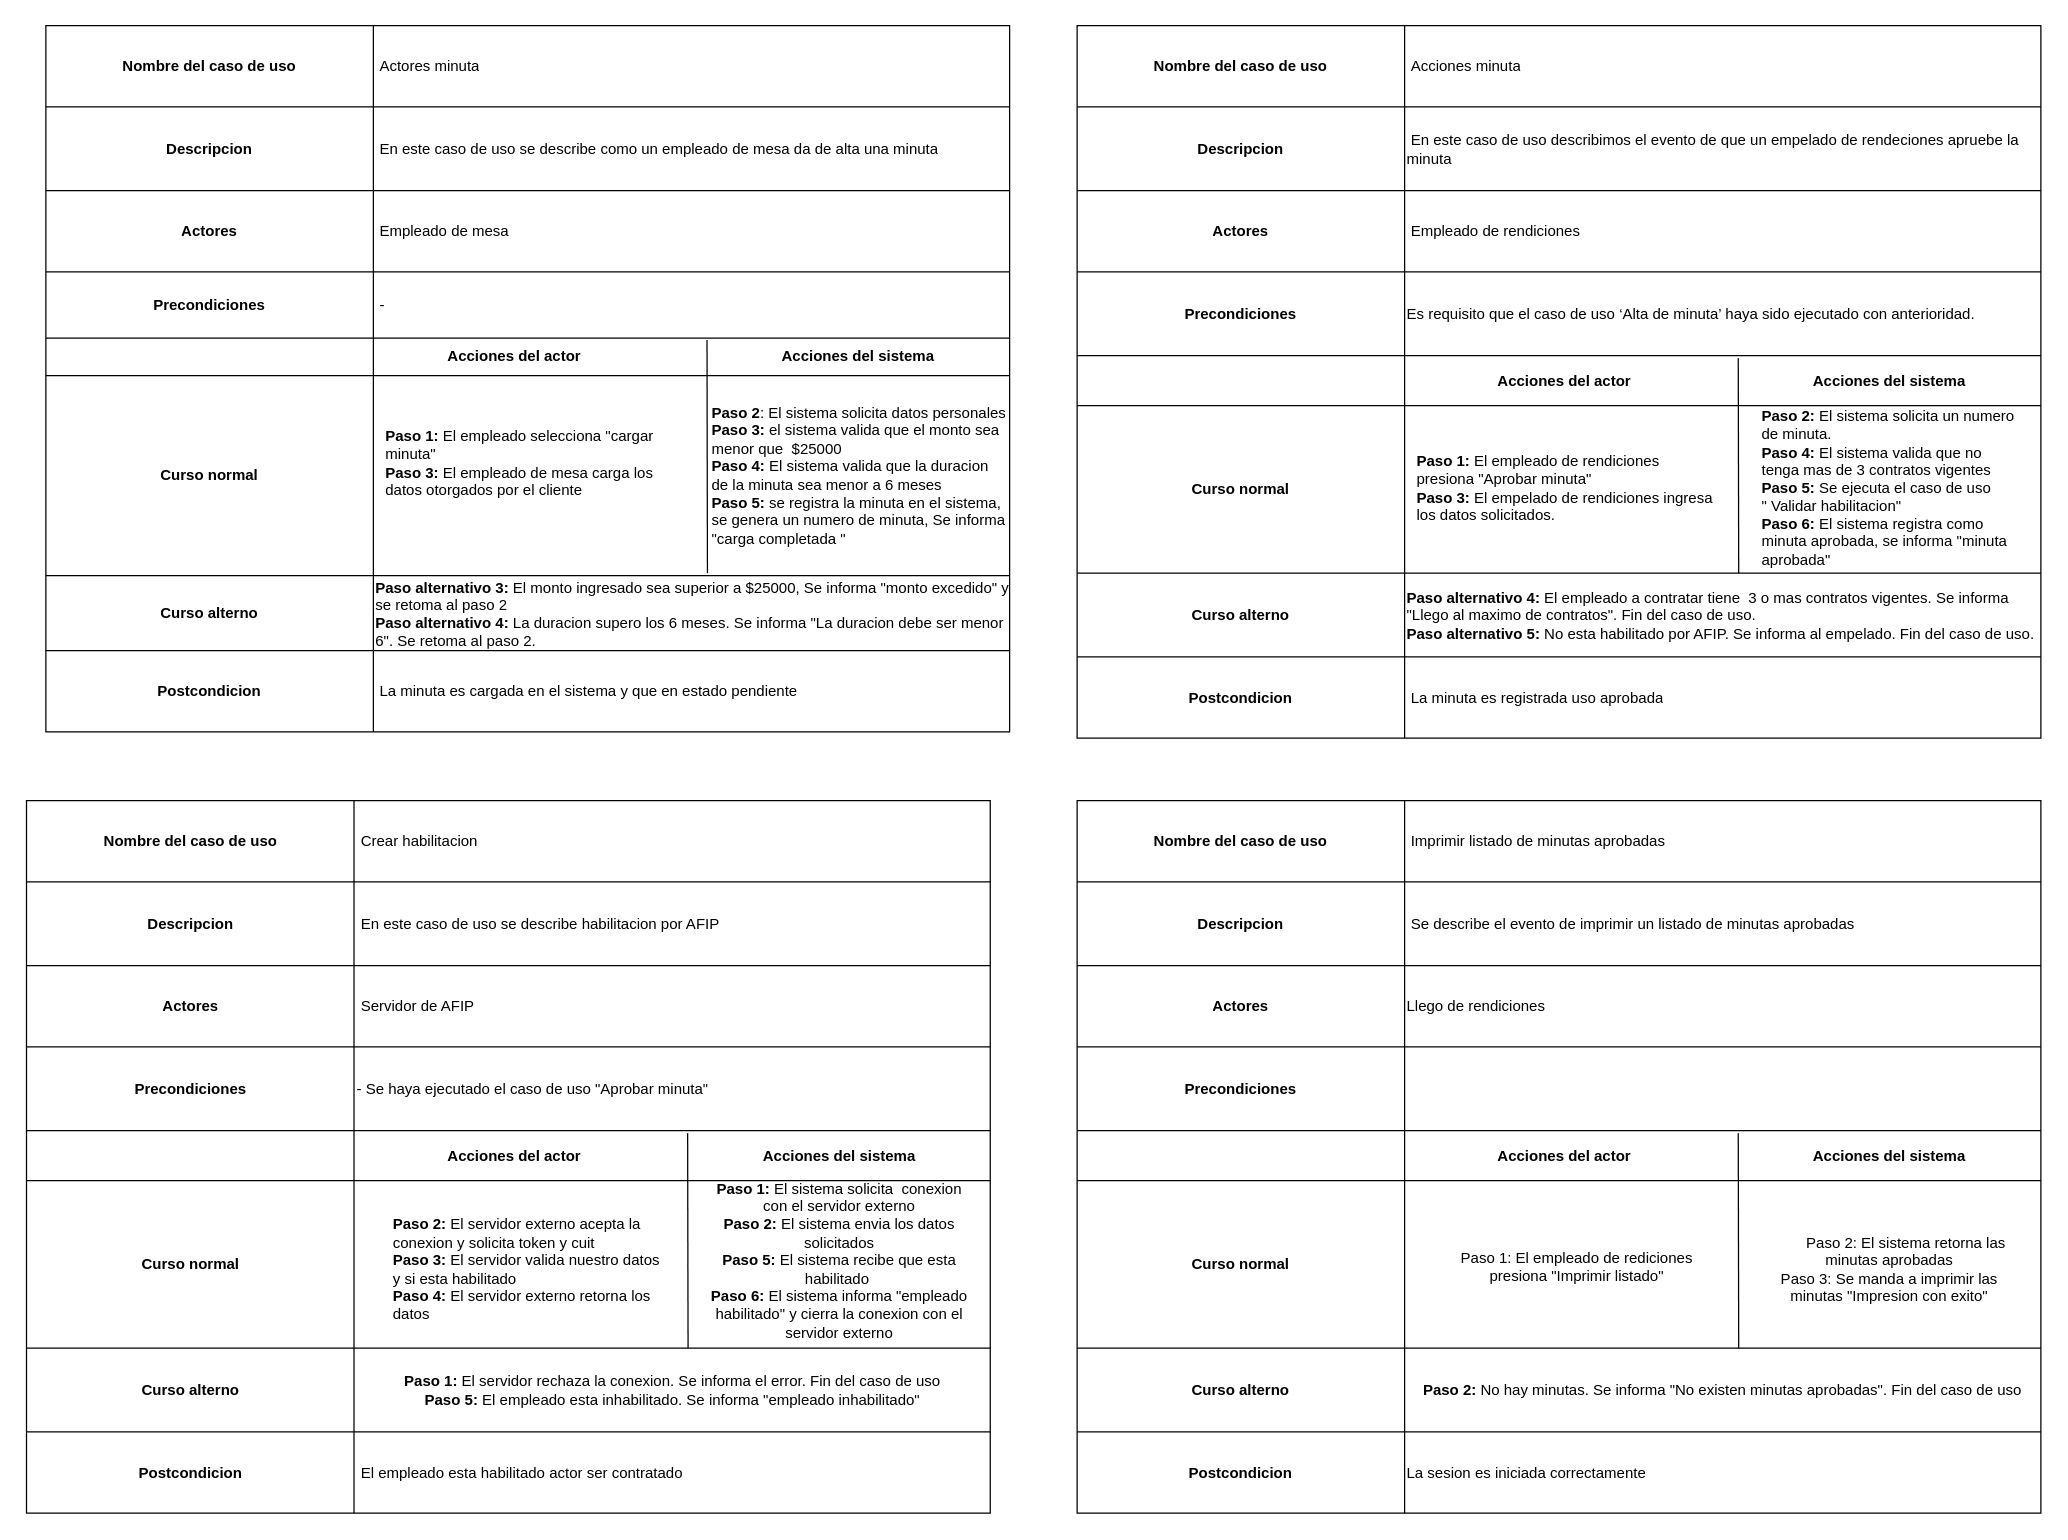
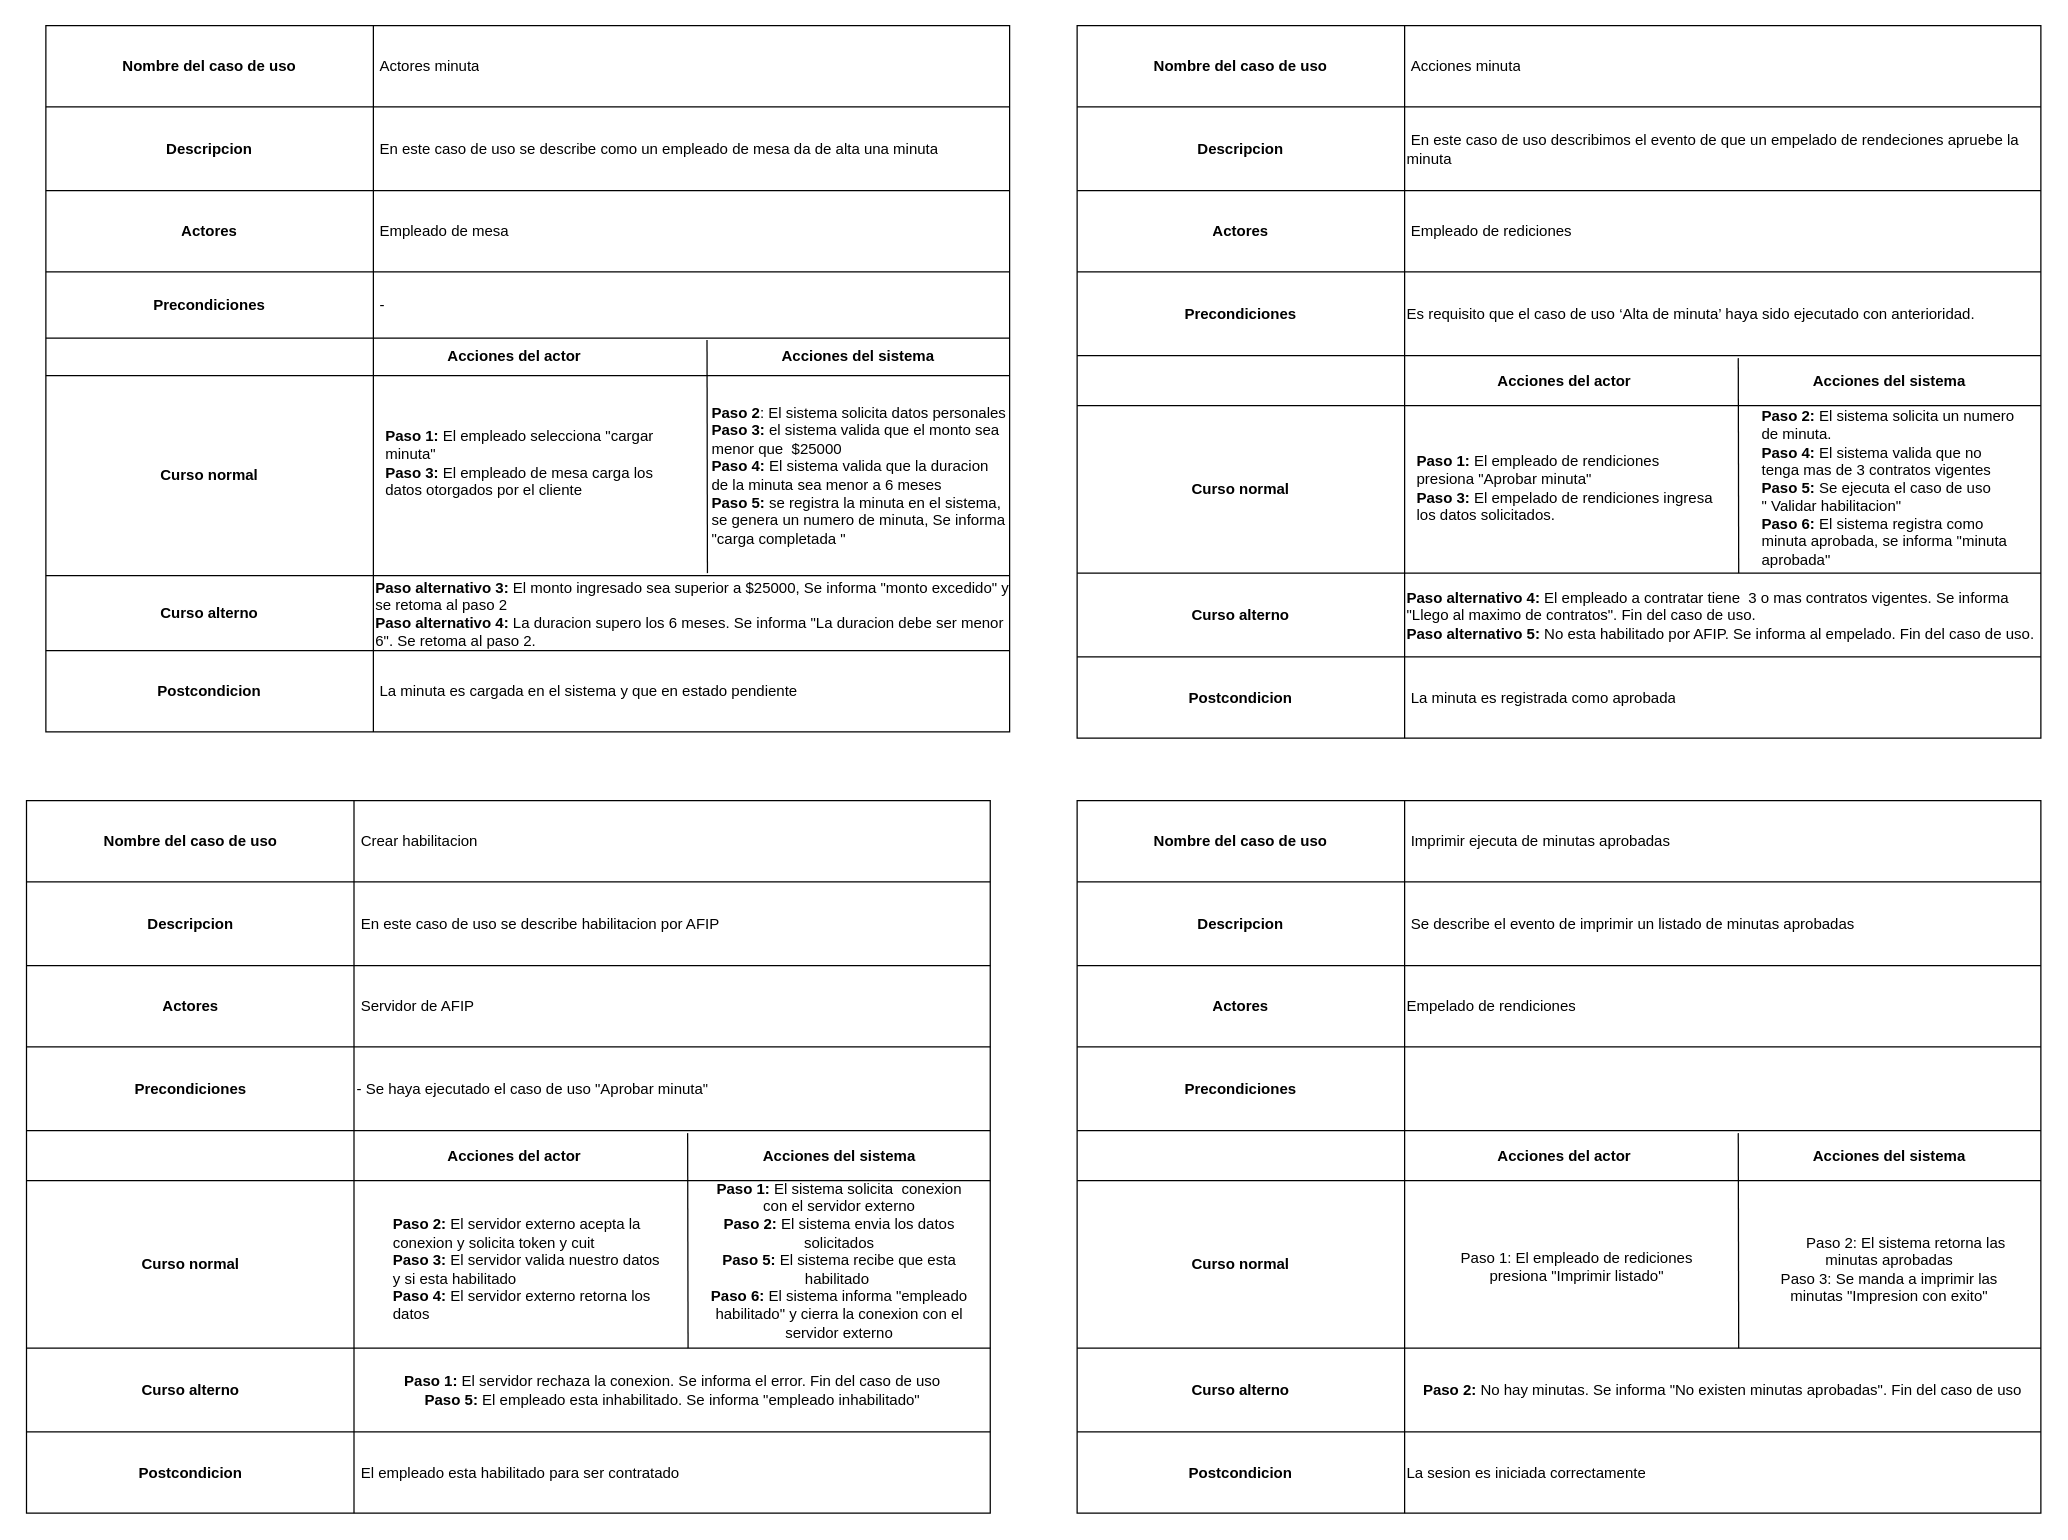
node "Empleado de rendiciones": label "Empleado de rendiciones" -> "Empleado de rediciones"
node "La minuta es registrada uso aprobada": label "La minuta es registrada uso aprobada" -> "La minuta es registrada como aprobada"
node "Imprimir listado de minutas aprobadas": label "Imprimir listado de minutas aprobadas" -> "Imprimir ejecuta de minutas aprobadas"
node "Llego de rendiciones": label "Llego de rendiciones" -> "Empelado de rendiciones"
node "El empleado esta habilitado actor ser contratado": label "El empleado esta habilitado actor ser contratado" -> "El empleado esta habilitado para ser contratado"
